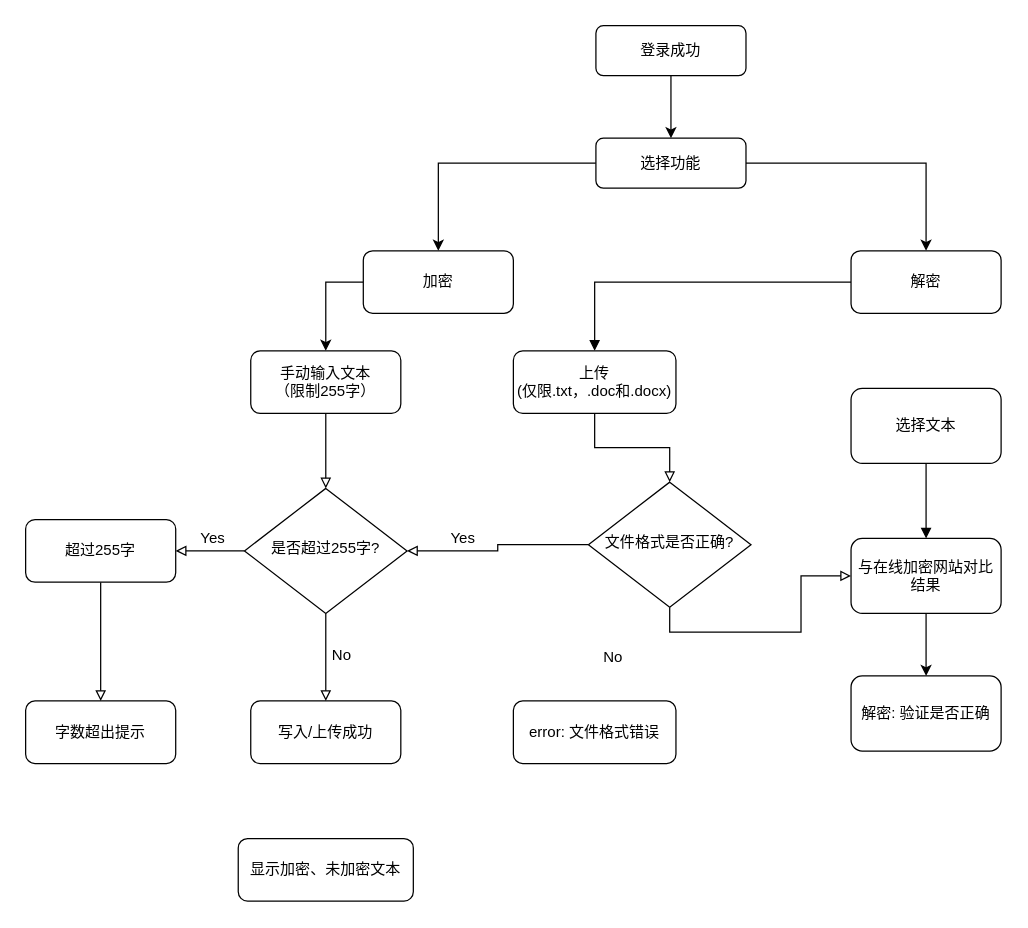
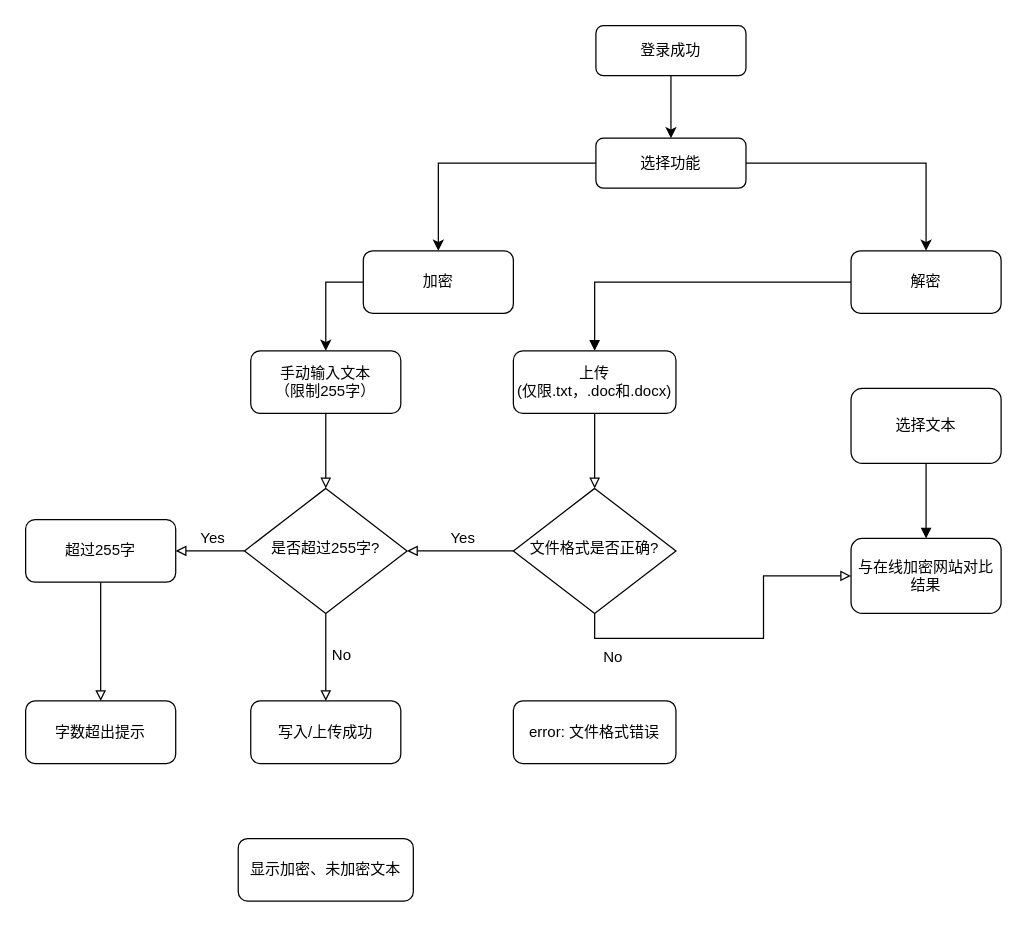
node "文件格式是否正确?": moved (669, 544) -> (594, 551)
edge "与在线加密网站对比结果" -> "解密: 验证是否正确": removed
node "解密: 验证是否正确": removed
